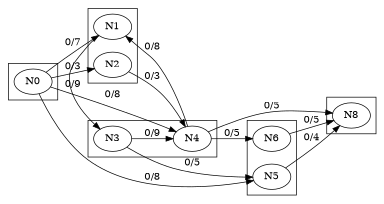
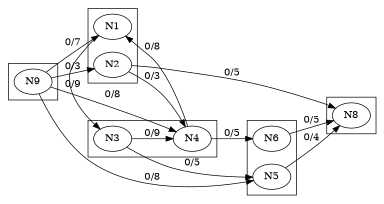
node "N0": label "N0" -> "N9"
edge "N4" -> "N8": now "N2" -> "N8"
